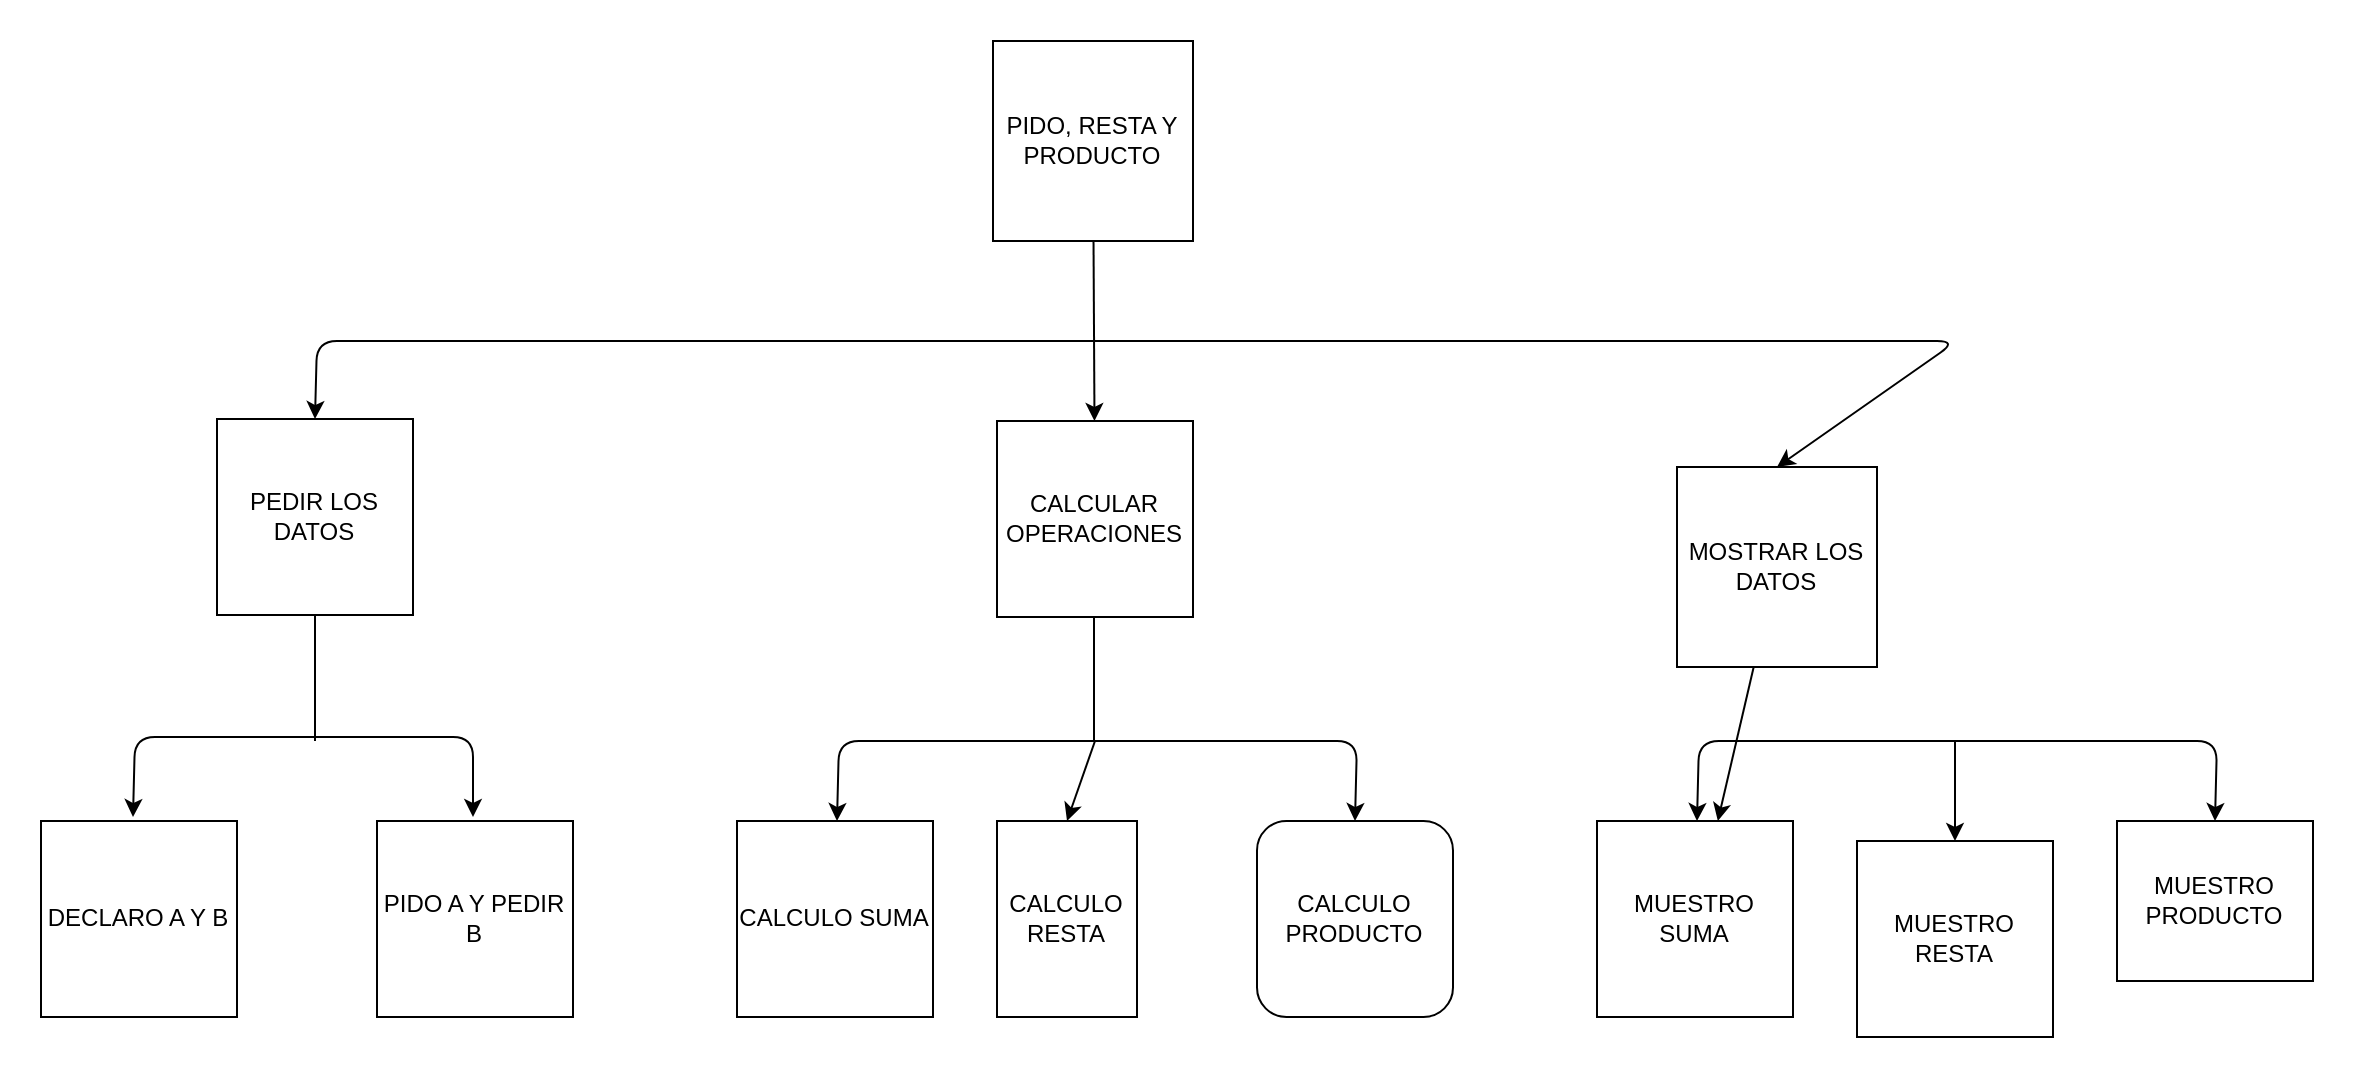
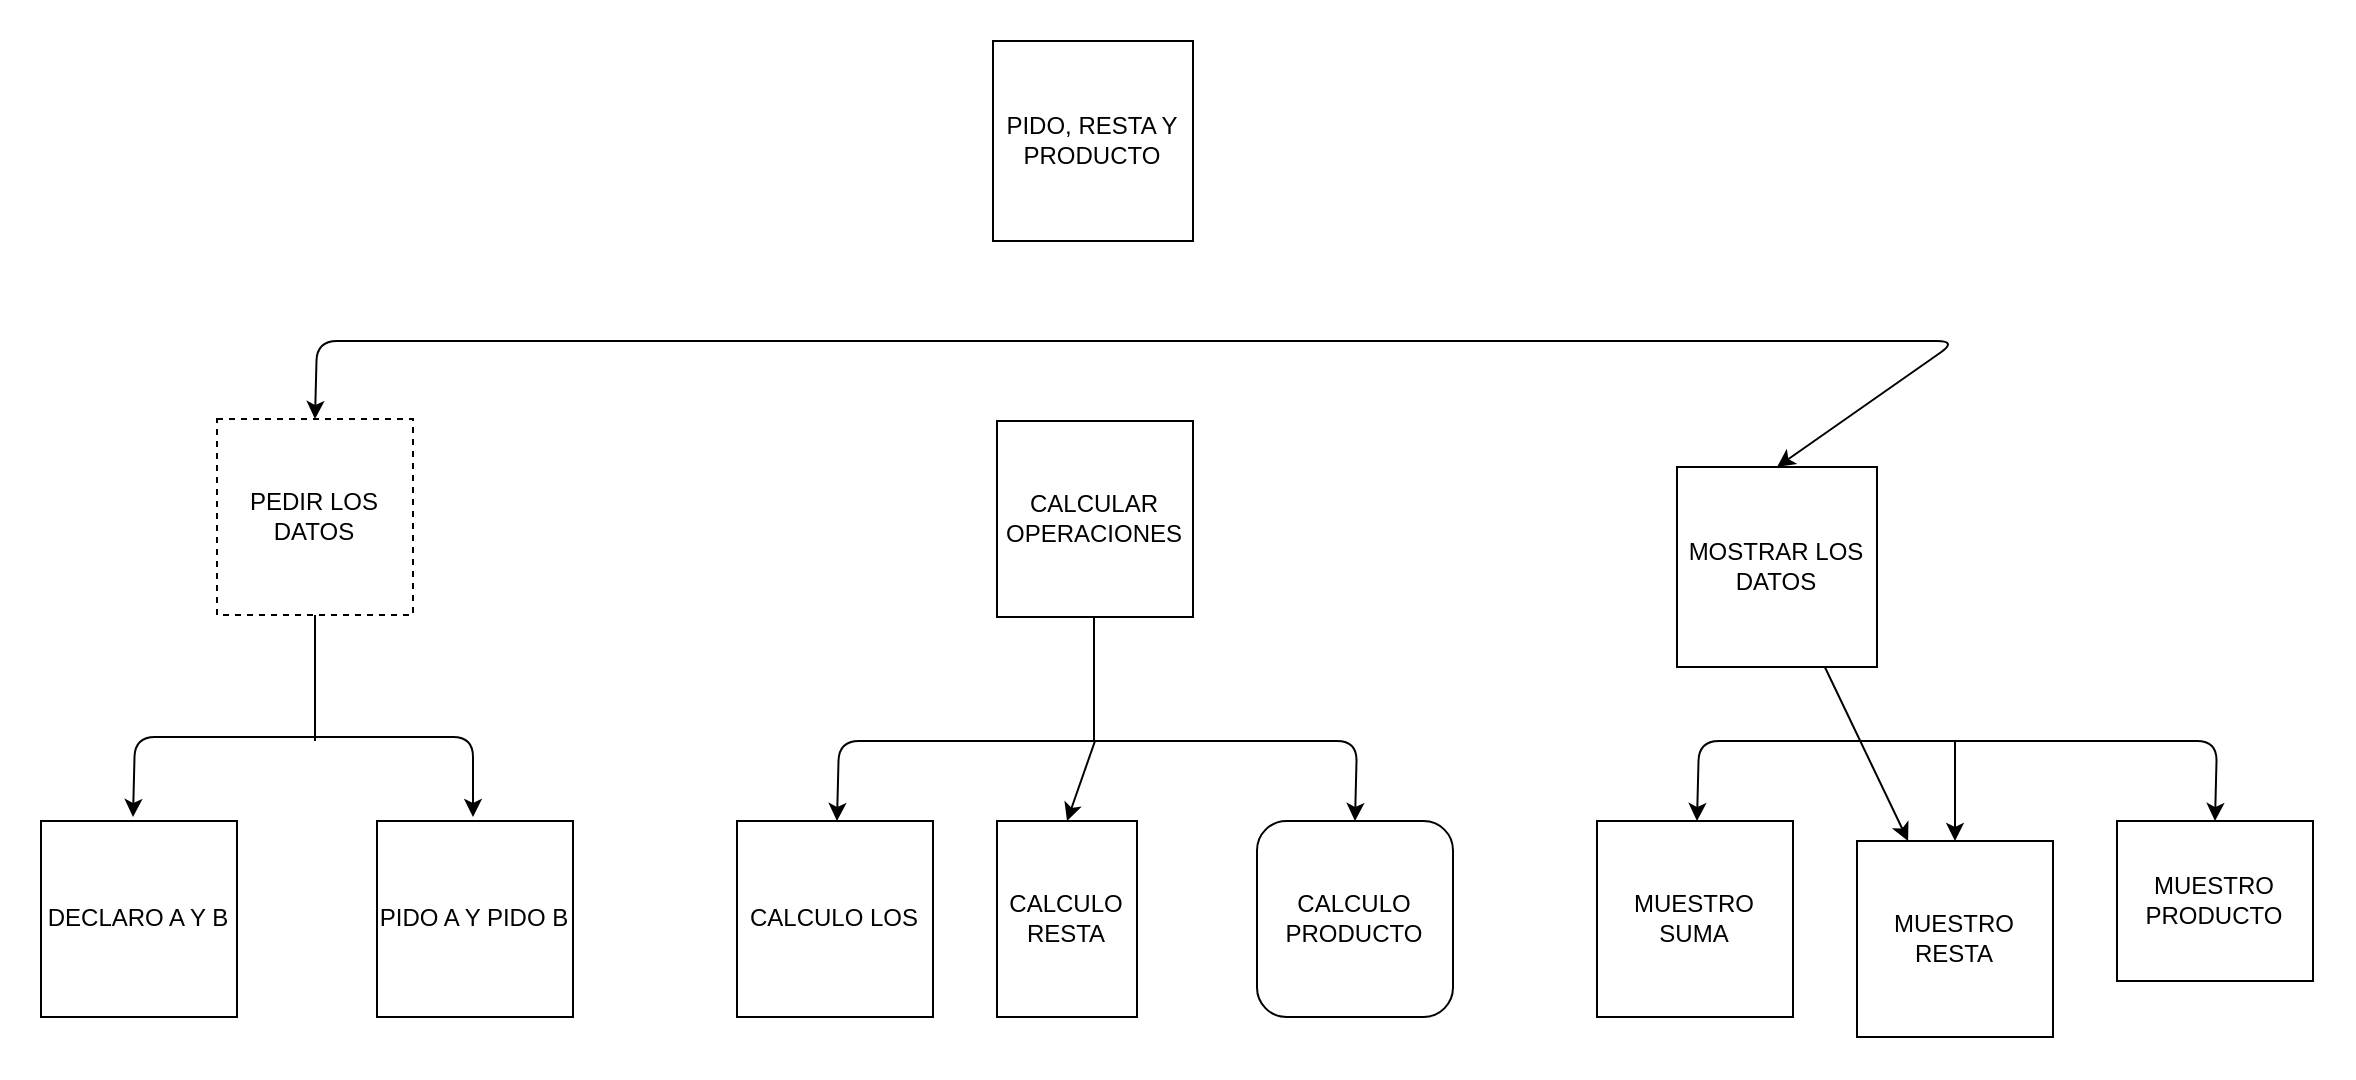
edge "PIDO, RESTA Y PRODUCTO" -> "CALCULAR OPERACIONES": removed
node "PEDIR LOS DATOS": style solid -> dashed
edge "MOSTRAR LOS DATOS" -> "MUESTRO SUMA": now "MOSTRAR LOS DATOS" -> "MUESTRO RESTA"
node "PIDO A Y PEDIR B": label "PIDO A Y PEDIR B" -> "PIDO A Y PIDO B"
node "CALCULO SUMA": label "CALCULO SUMA" -> "CALCULO LOS"
